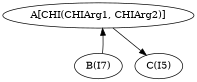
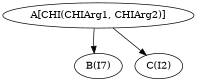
edge "B(I7)" -> "A[CHI(CHIArg1, CHIArg2)]": reversed
node "C(I5)": label "C(I5)" -> "C(I2)"
